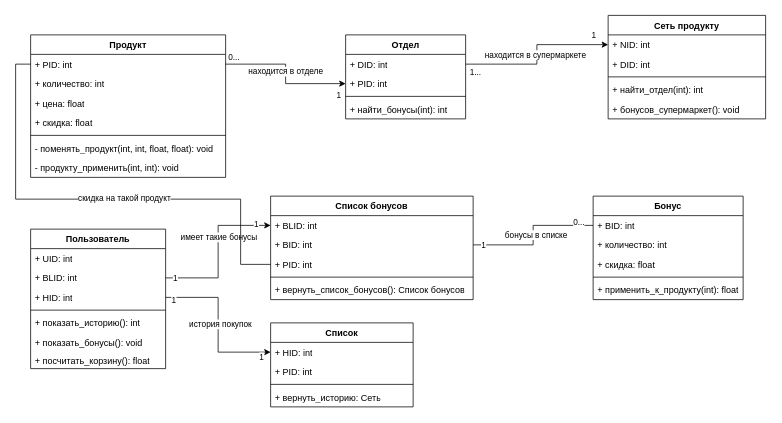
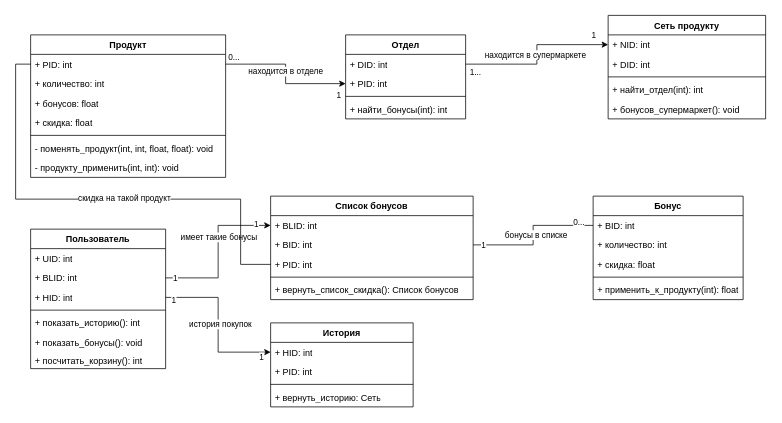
node "+ цена: float": label "+ цена: float" -> "+ бонусов: float"
node "+ вернуть_список_бонусов(): Список бонусов": label "+ вернуть_список_бонусов(): Список бонусов" -> "+ вернуть_список_скидка(): Список бонусов"
node "Список": label "Список" -> "История"
node "+ посчитать_корзину(): float": label "+ посчитать_корзину(): float" -> "+ посчитать_корзину(): int"
